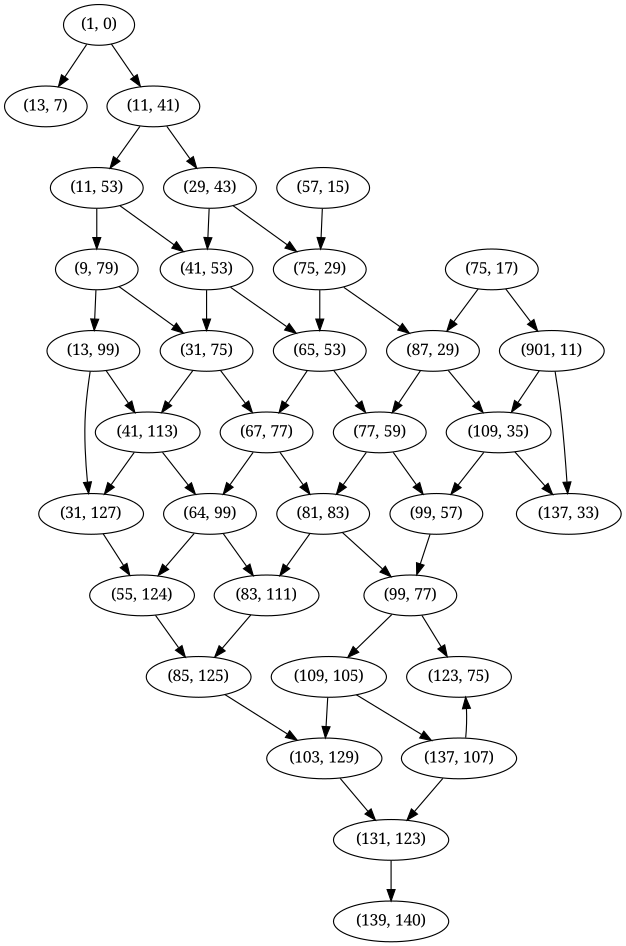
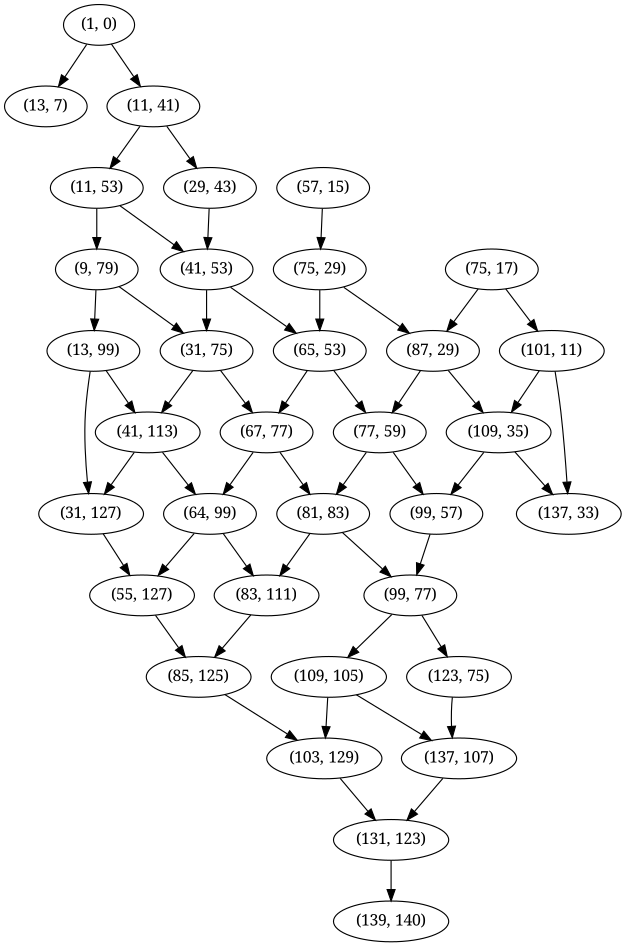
edge "(29, 43)" -> "(75, 29)": removed
node "(901, 11)": label "(901, 11)" -> "(101, 11)"
node "(55, 124)": label "(55, 124)" -> "(55, 127)"
edge "(137, 107)" -> "(123, 75)": reversed
